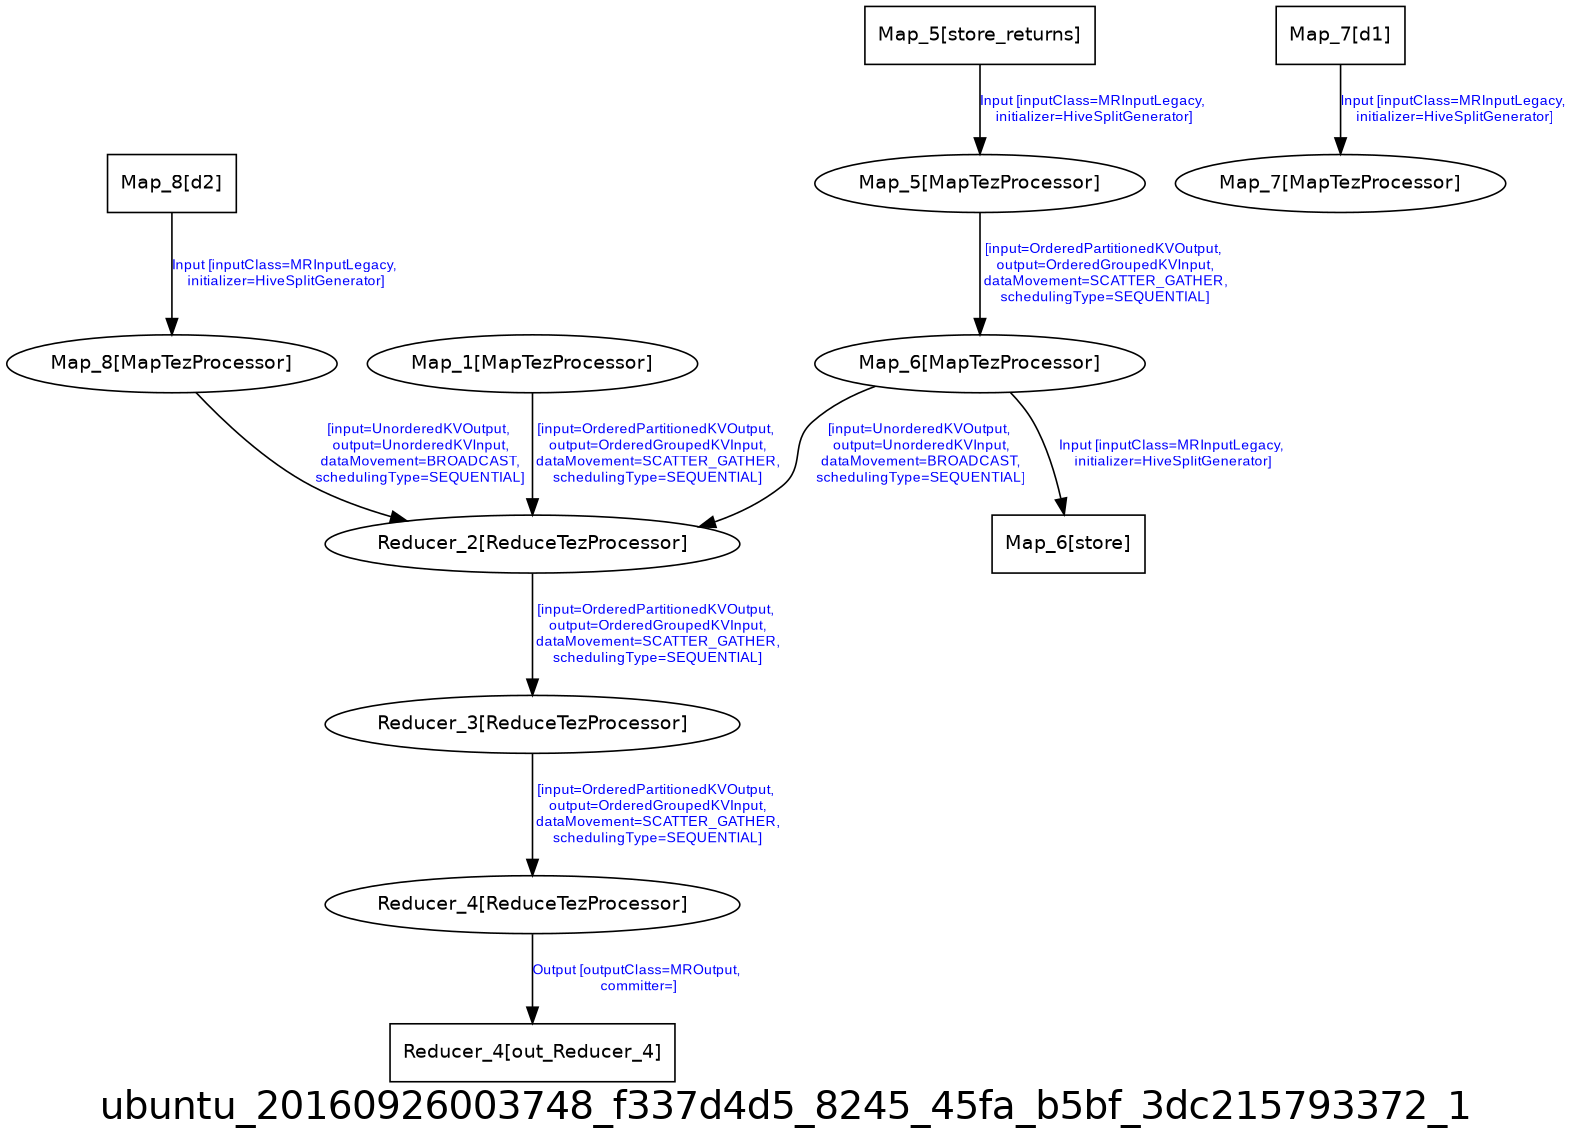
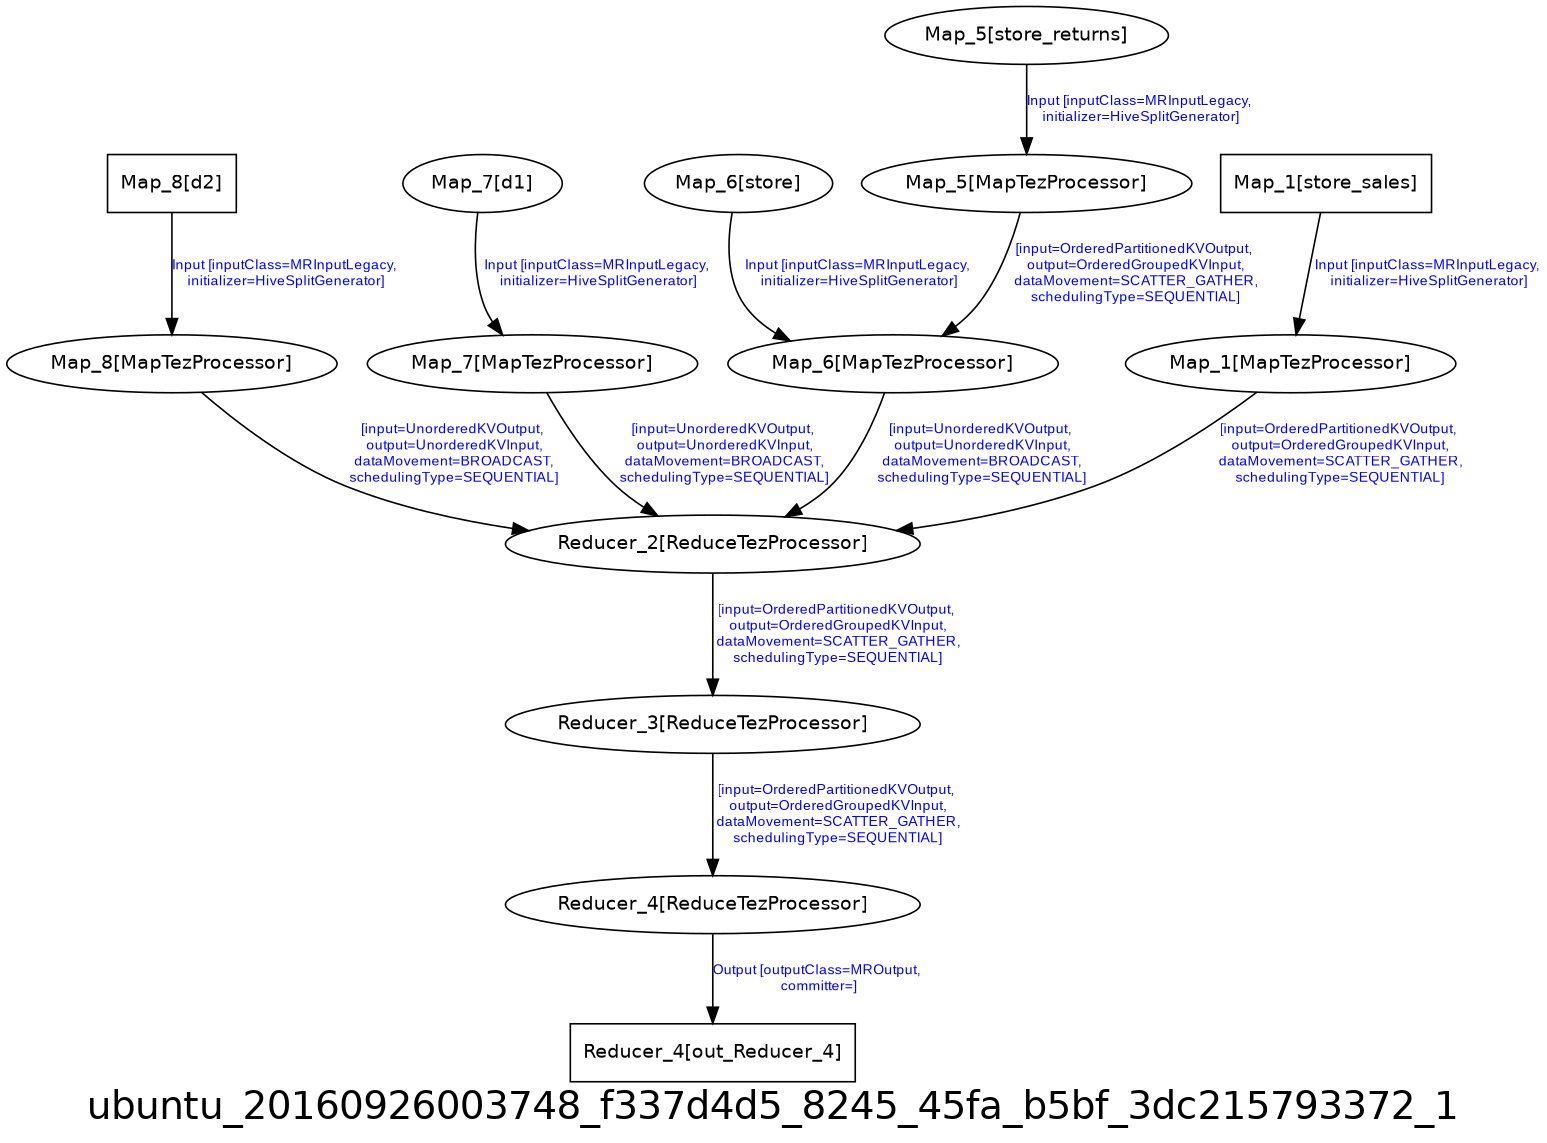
node "Map_5[store_returns]": shape box -> ellipse
node "Map_7[d1]": shape box -> ellipse
node "Map_1[store_sales]": added
edge "Map_6[MapTezProcessor]" -> "Map_6[store]": reversed
edge "Map_7[MapTezProcessor]" -> "Reducer_2[ReduceTezProcessor]": added, label "[input=UnorderedKVOutput, output=UnorderedKVInput, dataMovement=BROADCAST, schedulingType=SEQUENTIAL]"
node "Map_6[store]": shape box -> ellipse
